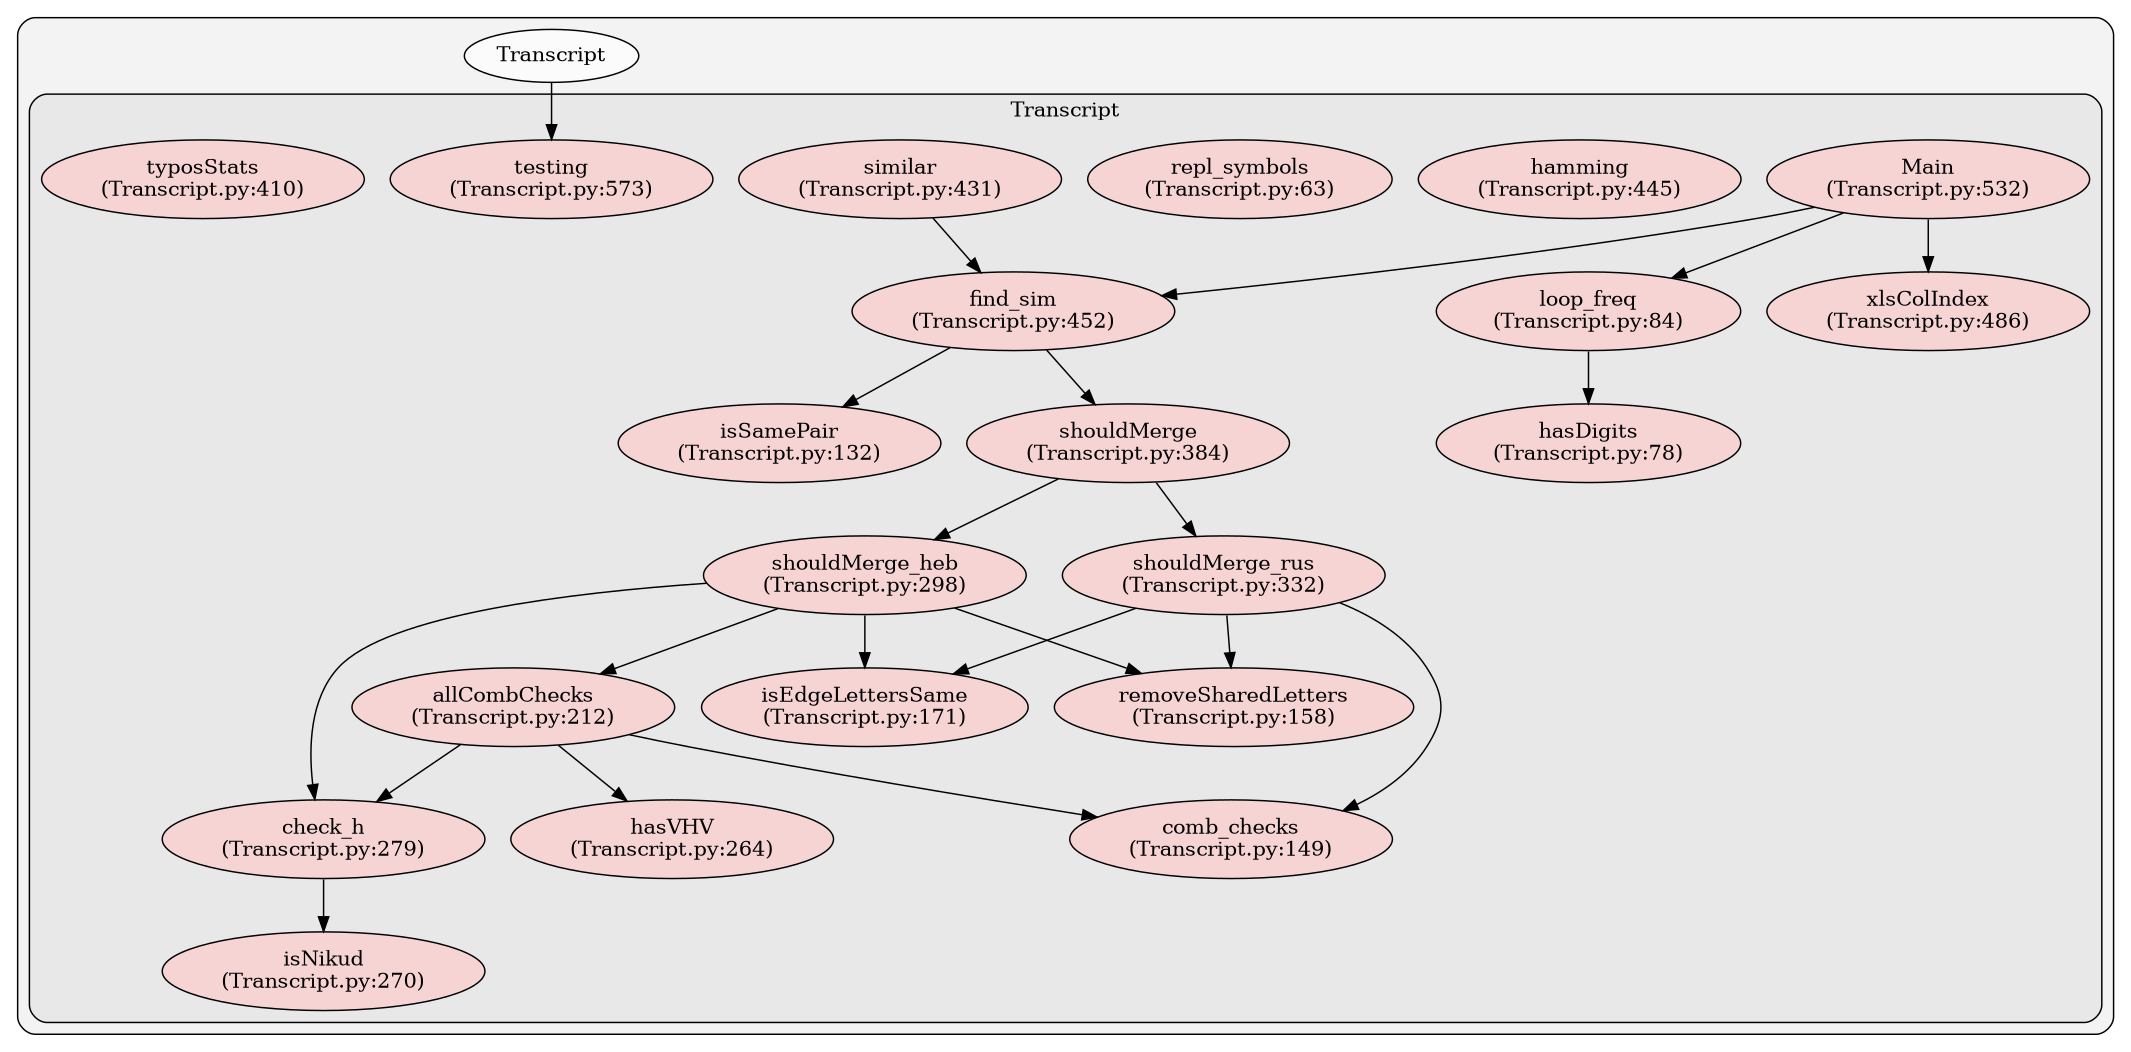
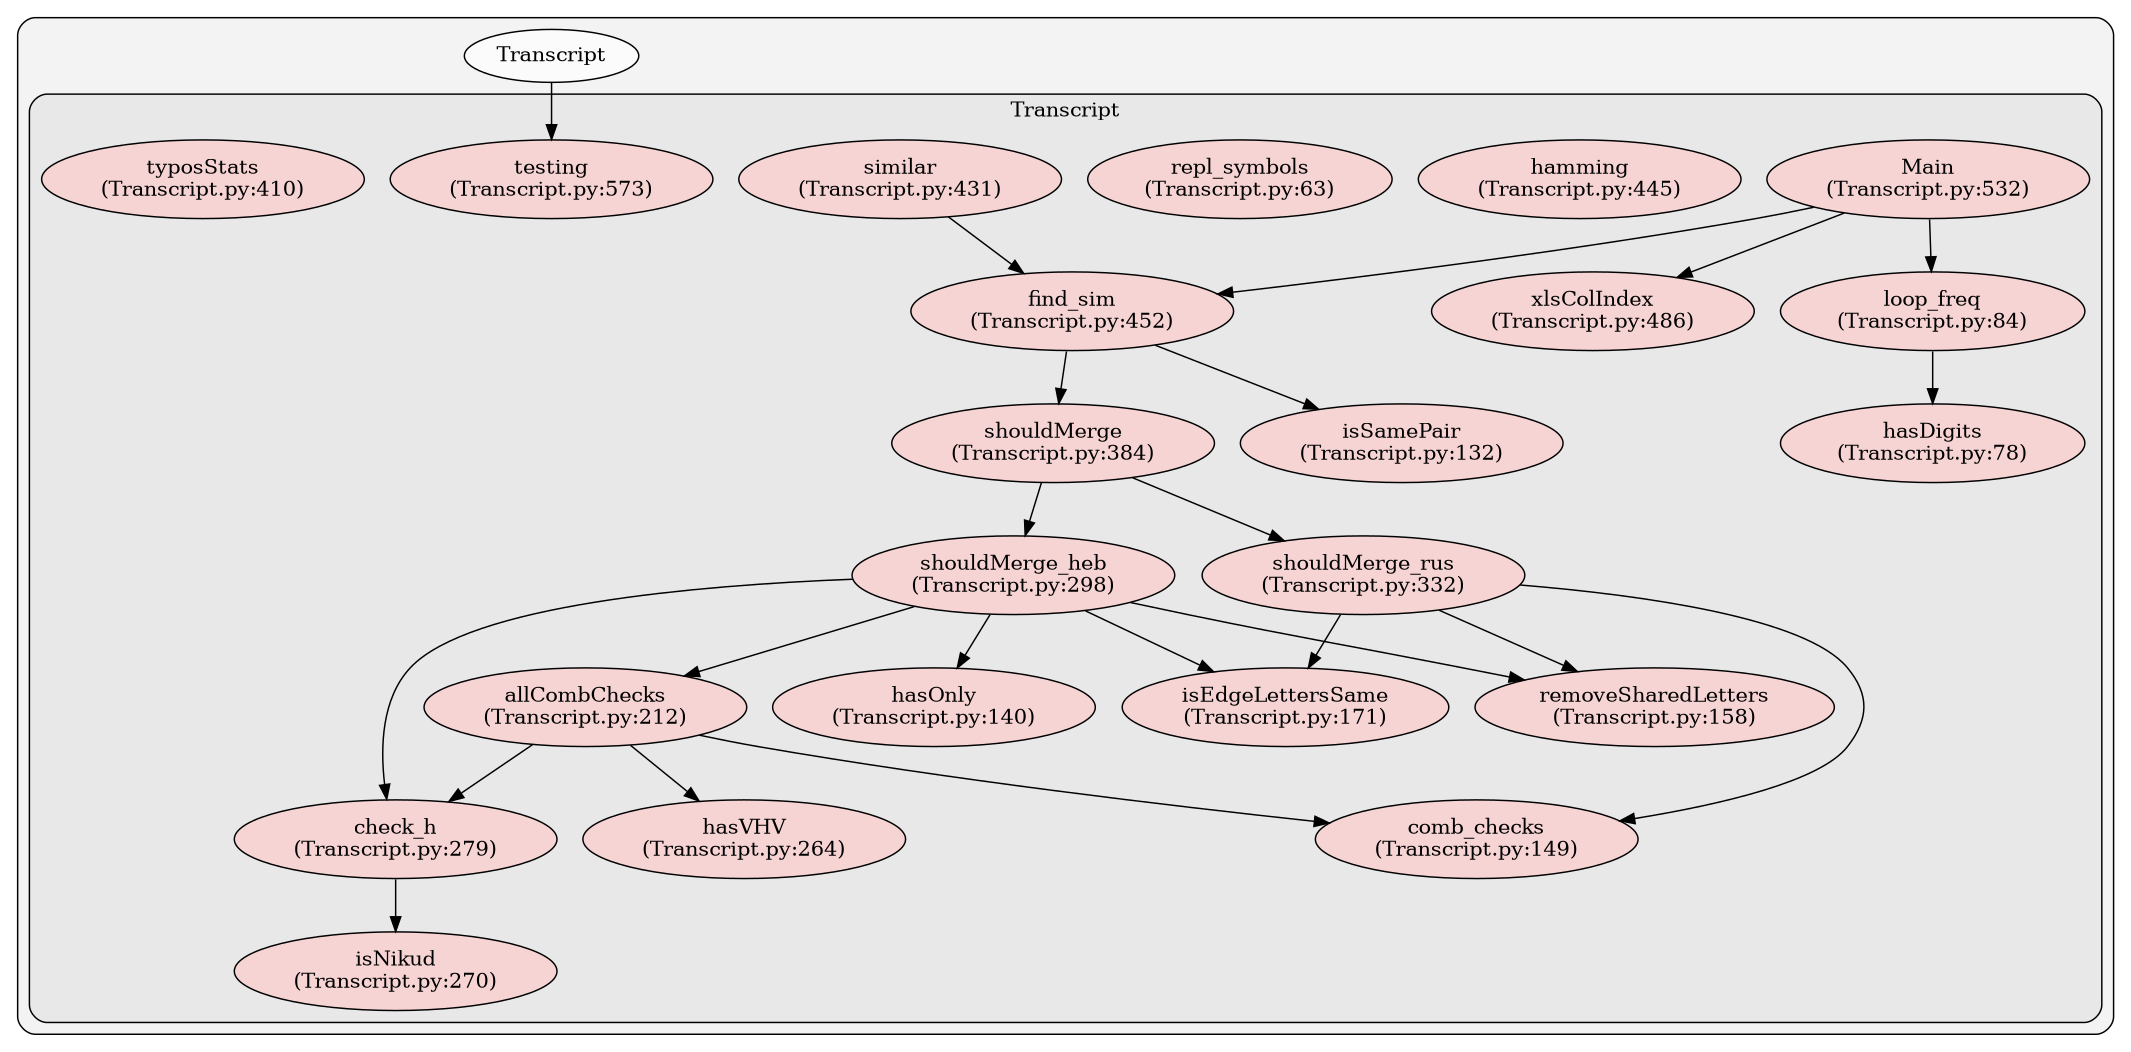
node "hasOnly (Transcript.py:140)": added
